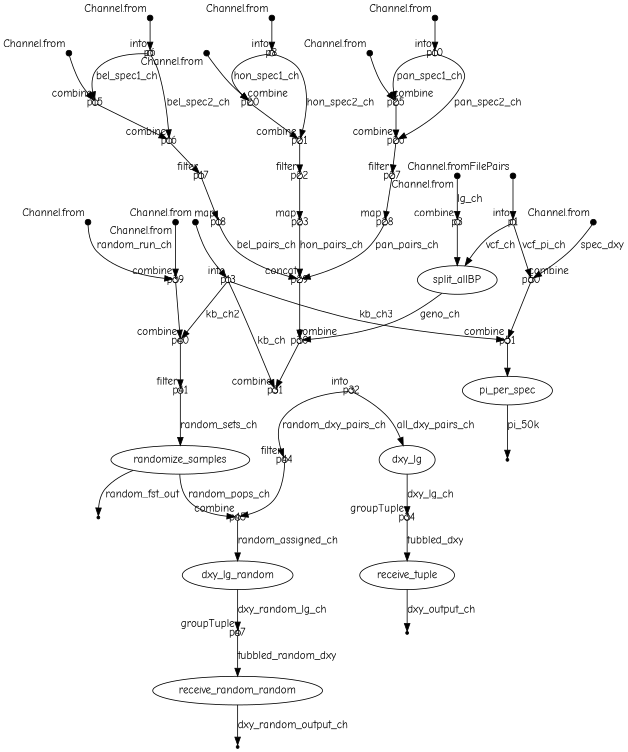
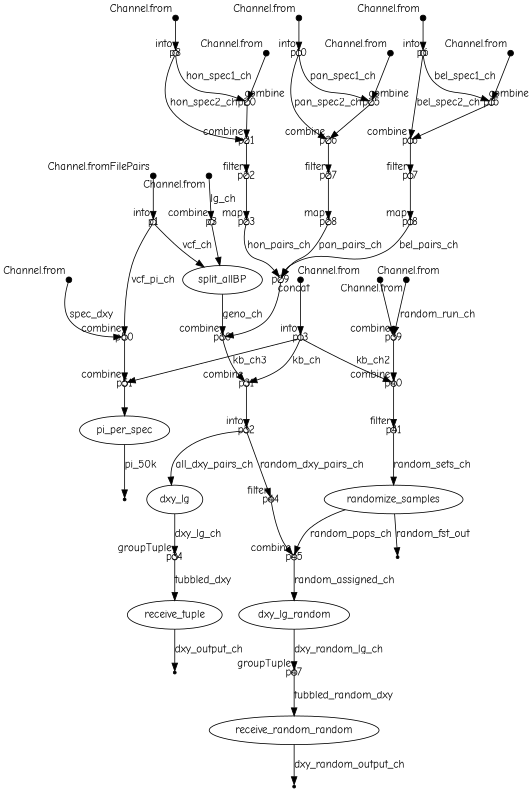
edge "p31 combine" -> "p32 into": added
